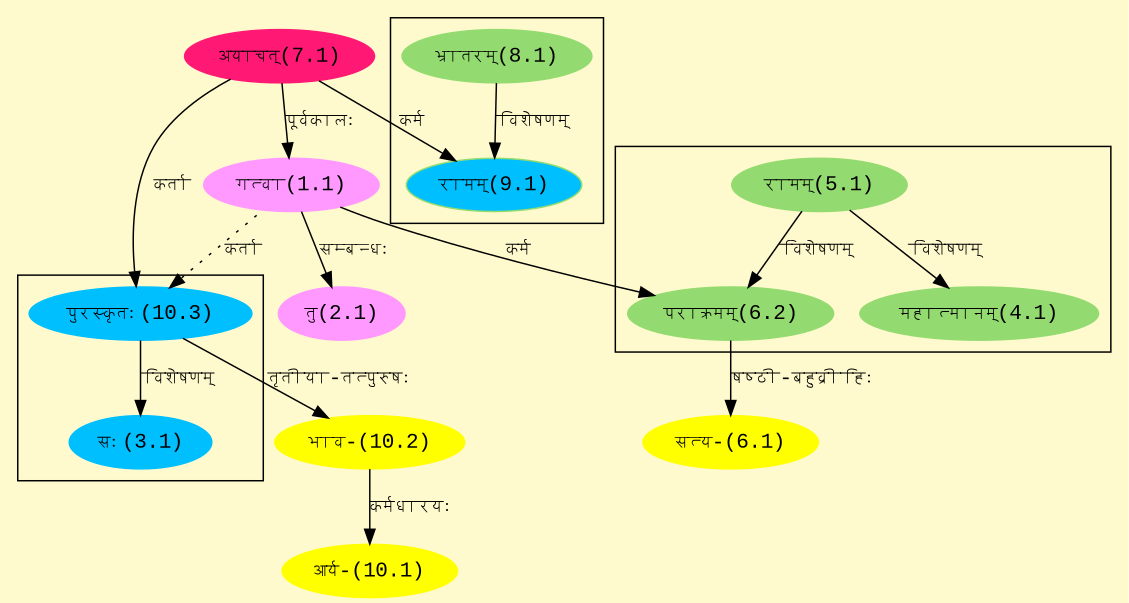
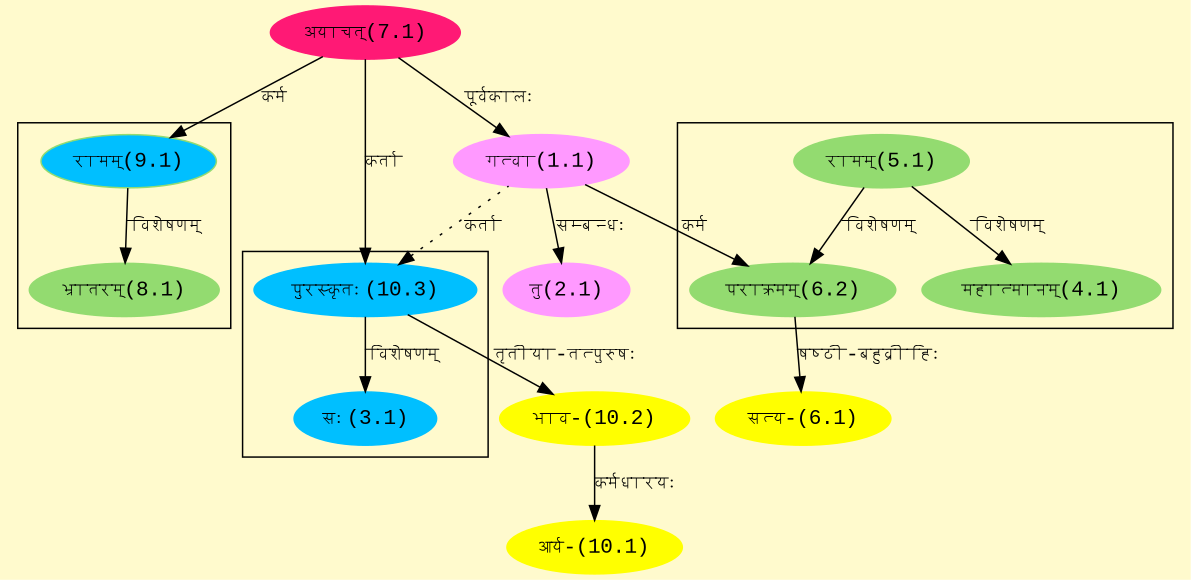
edge "भ्रातरम्(8.1)" -> "रामम्(9.1)": reversed
